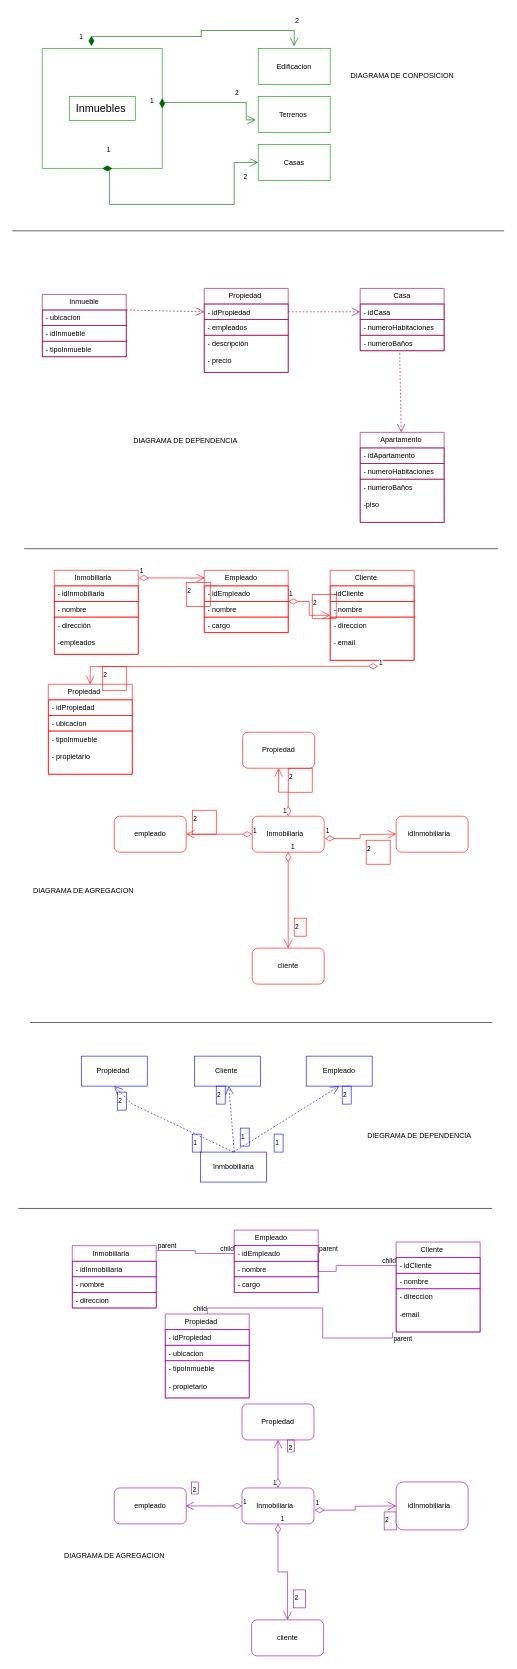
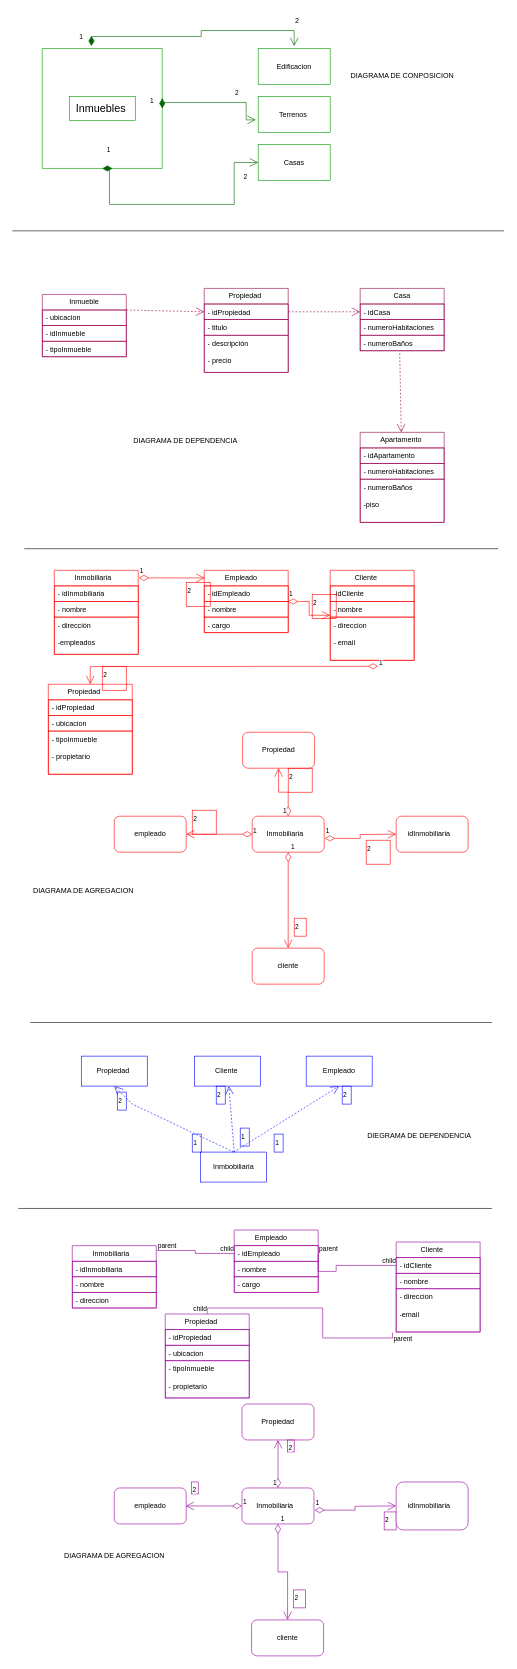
node "- empleados": label "- empleados" -> "- titulo"
